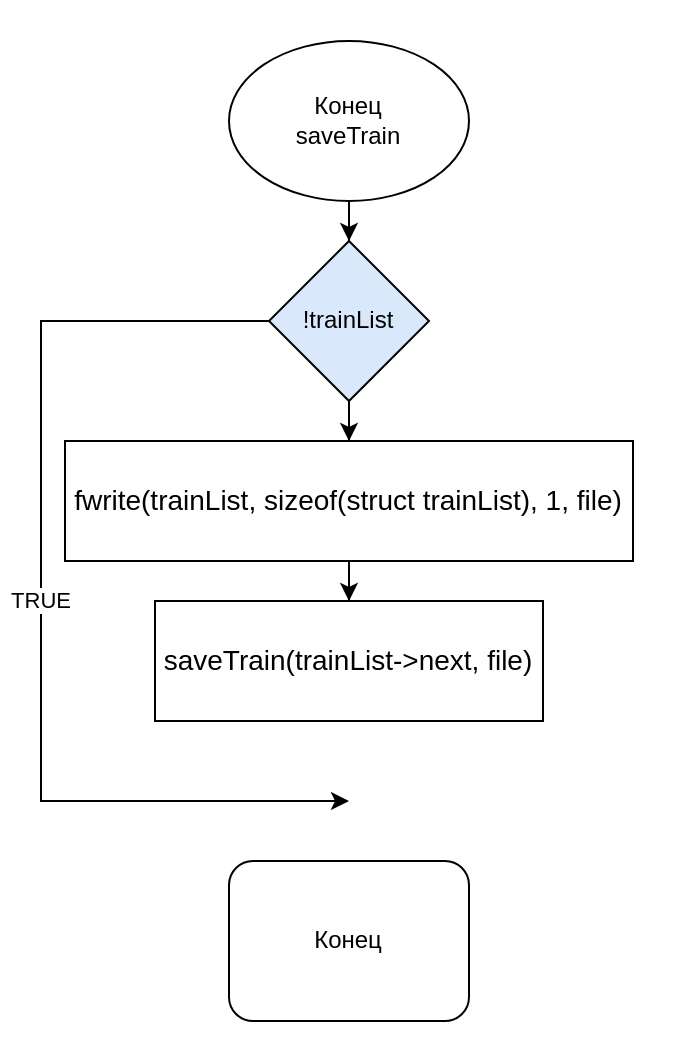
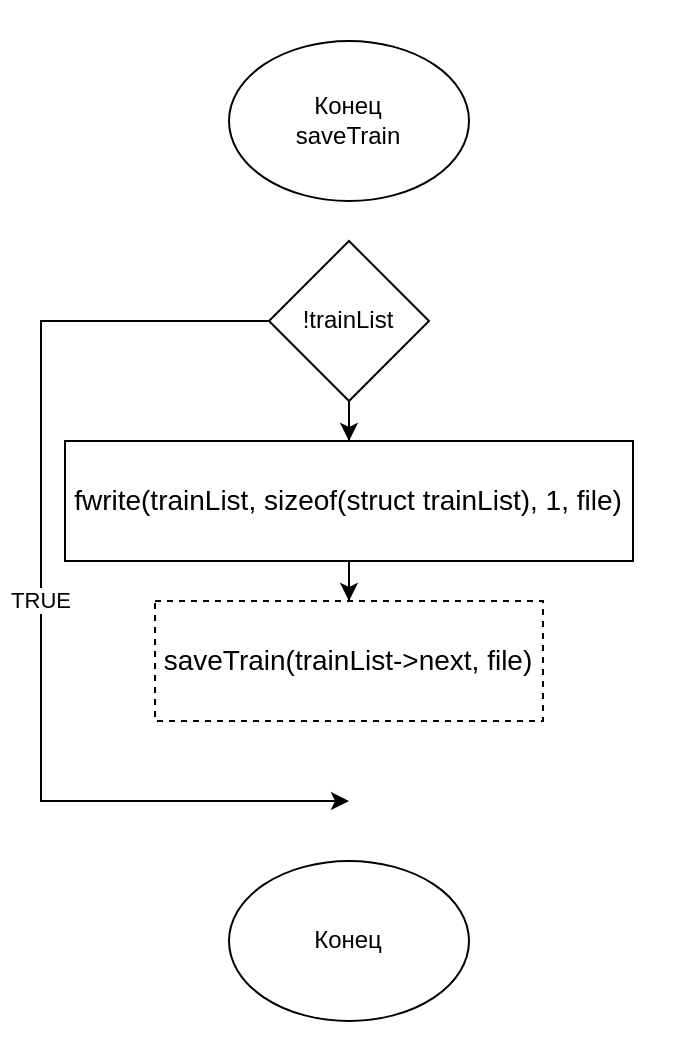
edge "Конец saveTrain" -> "!trainList": removed
node "!trainList": fillcolor #dae8fc -> #ffffff
node "saveTrain(trainList->next, file)": style solid -> dashed
node "Конец": shape rounded rectangle -> ellipse
